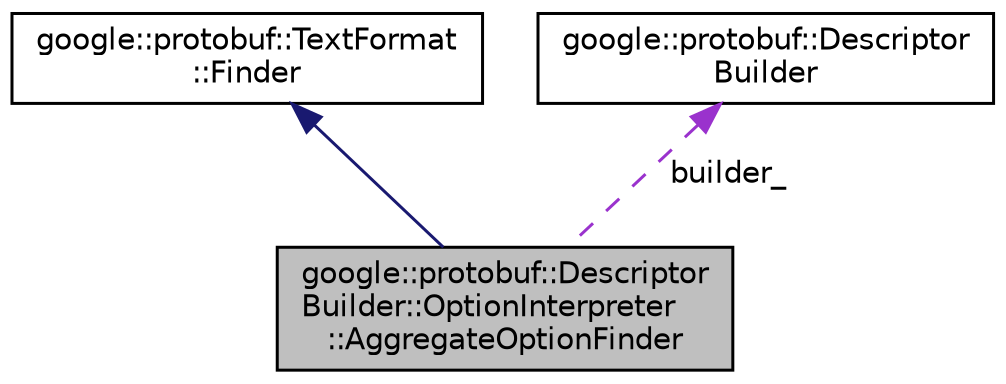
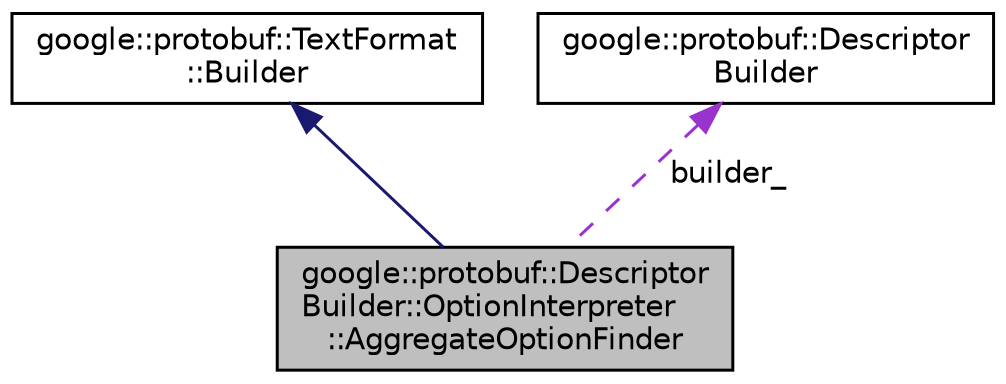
node "google::protobuf::TextFormat ::Finder": label "google::protobuf::TextFormat ::Finder" -> "google::protobuf::TextFormat ::Builder"
